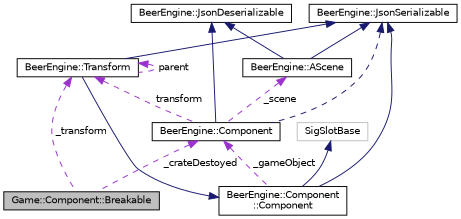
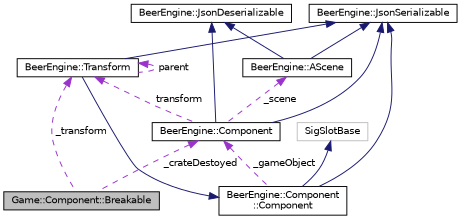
edge "BeerEngine::Component" -> "BeerEngine::JsonSerializable": style dashed -> solid
